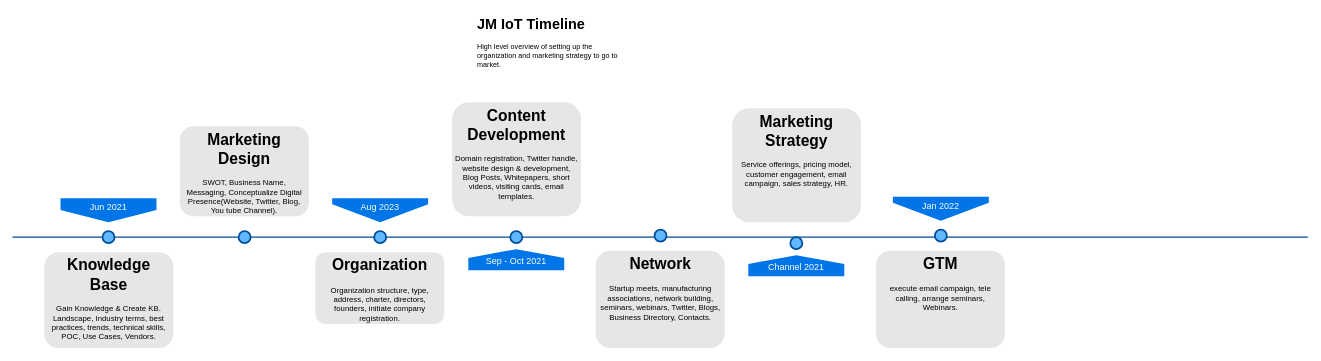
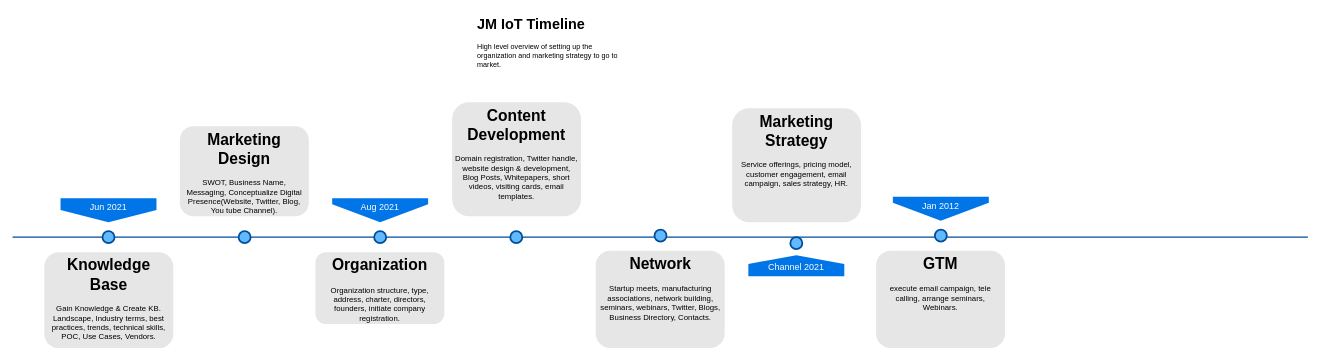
node "Jan 2022": label "Jan 2022" -> "Jan 2012"
node "Aug 2023": label "Aug 2023" -> "Aug 2021"
node "Sep - Oct 2021": removed
